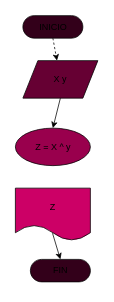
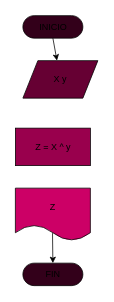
edge "INICIO" -> "X y": style dashed -> solid
edge "X y" -> "Z = X ^ y": removed
node "Z = X ^ y": shape ellipse -> rectangle
node "FIN": moved (60, 270) -> (53, 274)
